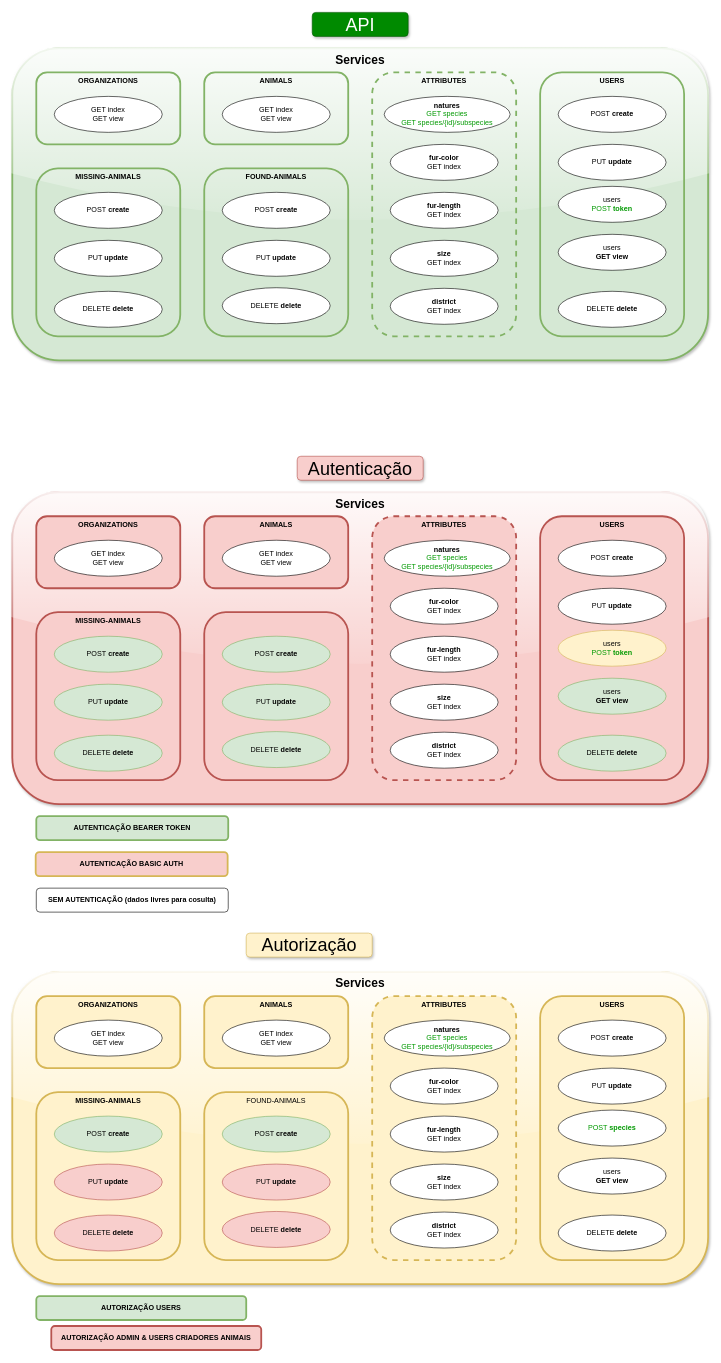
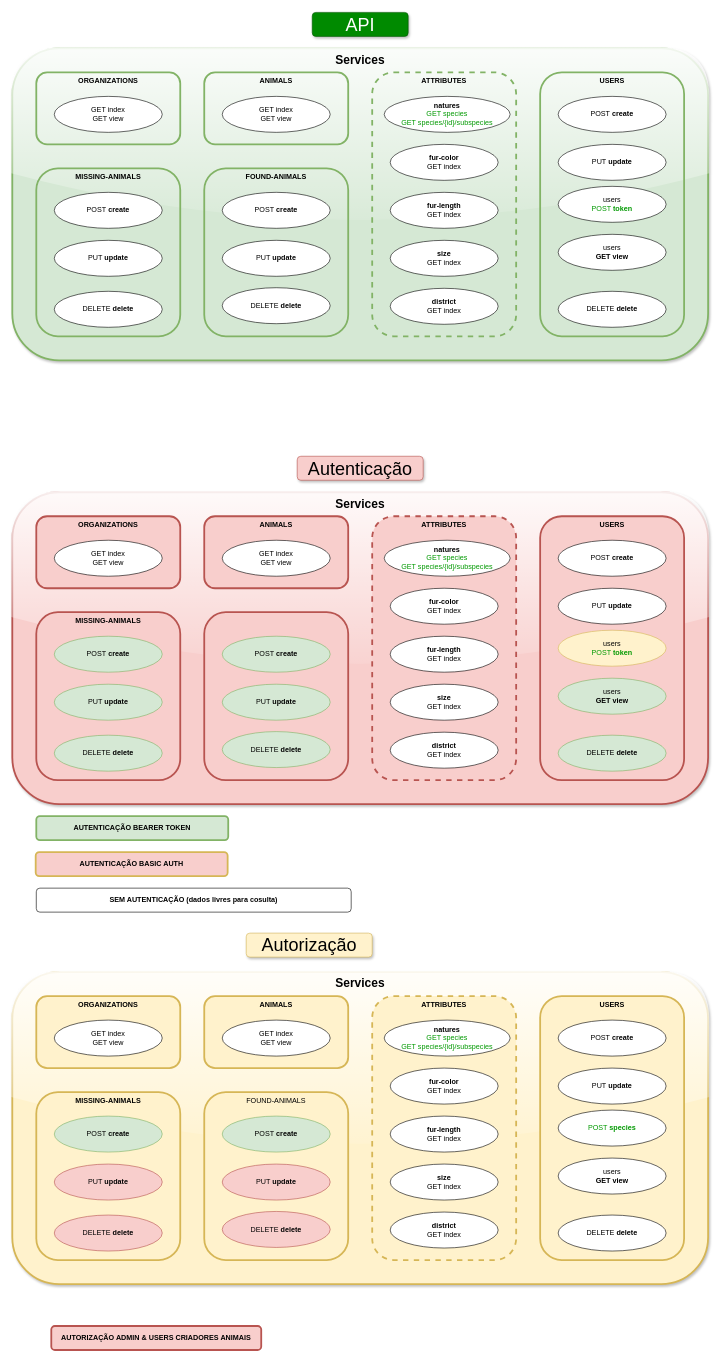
node "SEM AUTENTICAÇÃO (dados livres para cosulta)": size 192x24 -> 315x24
node "AUTORIZAÇÃO USERS": removed
